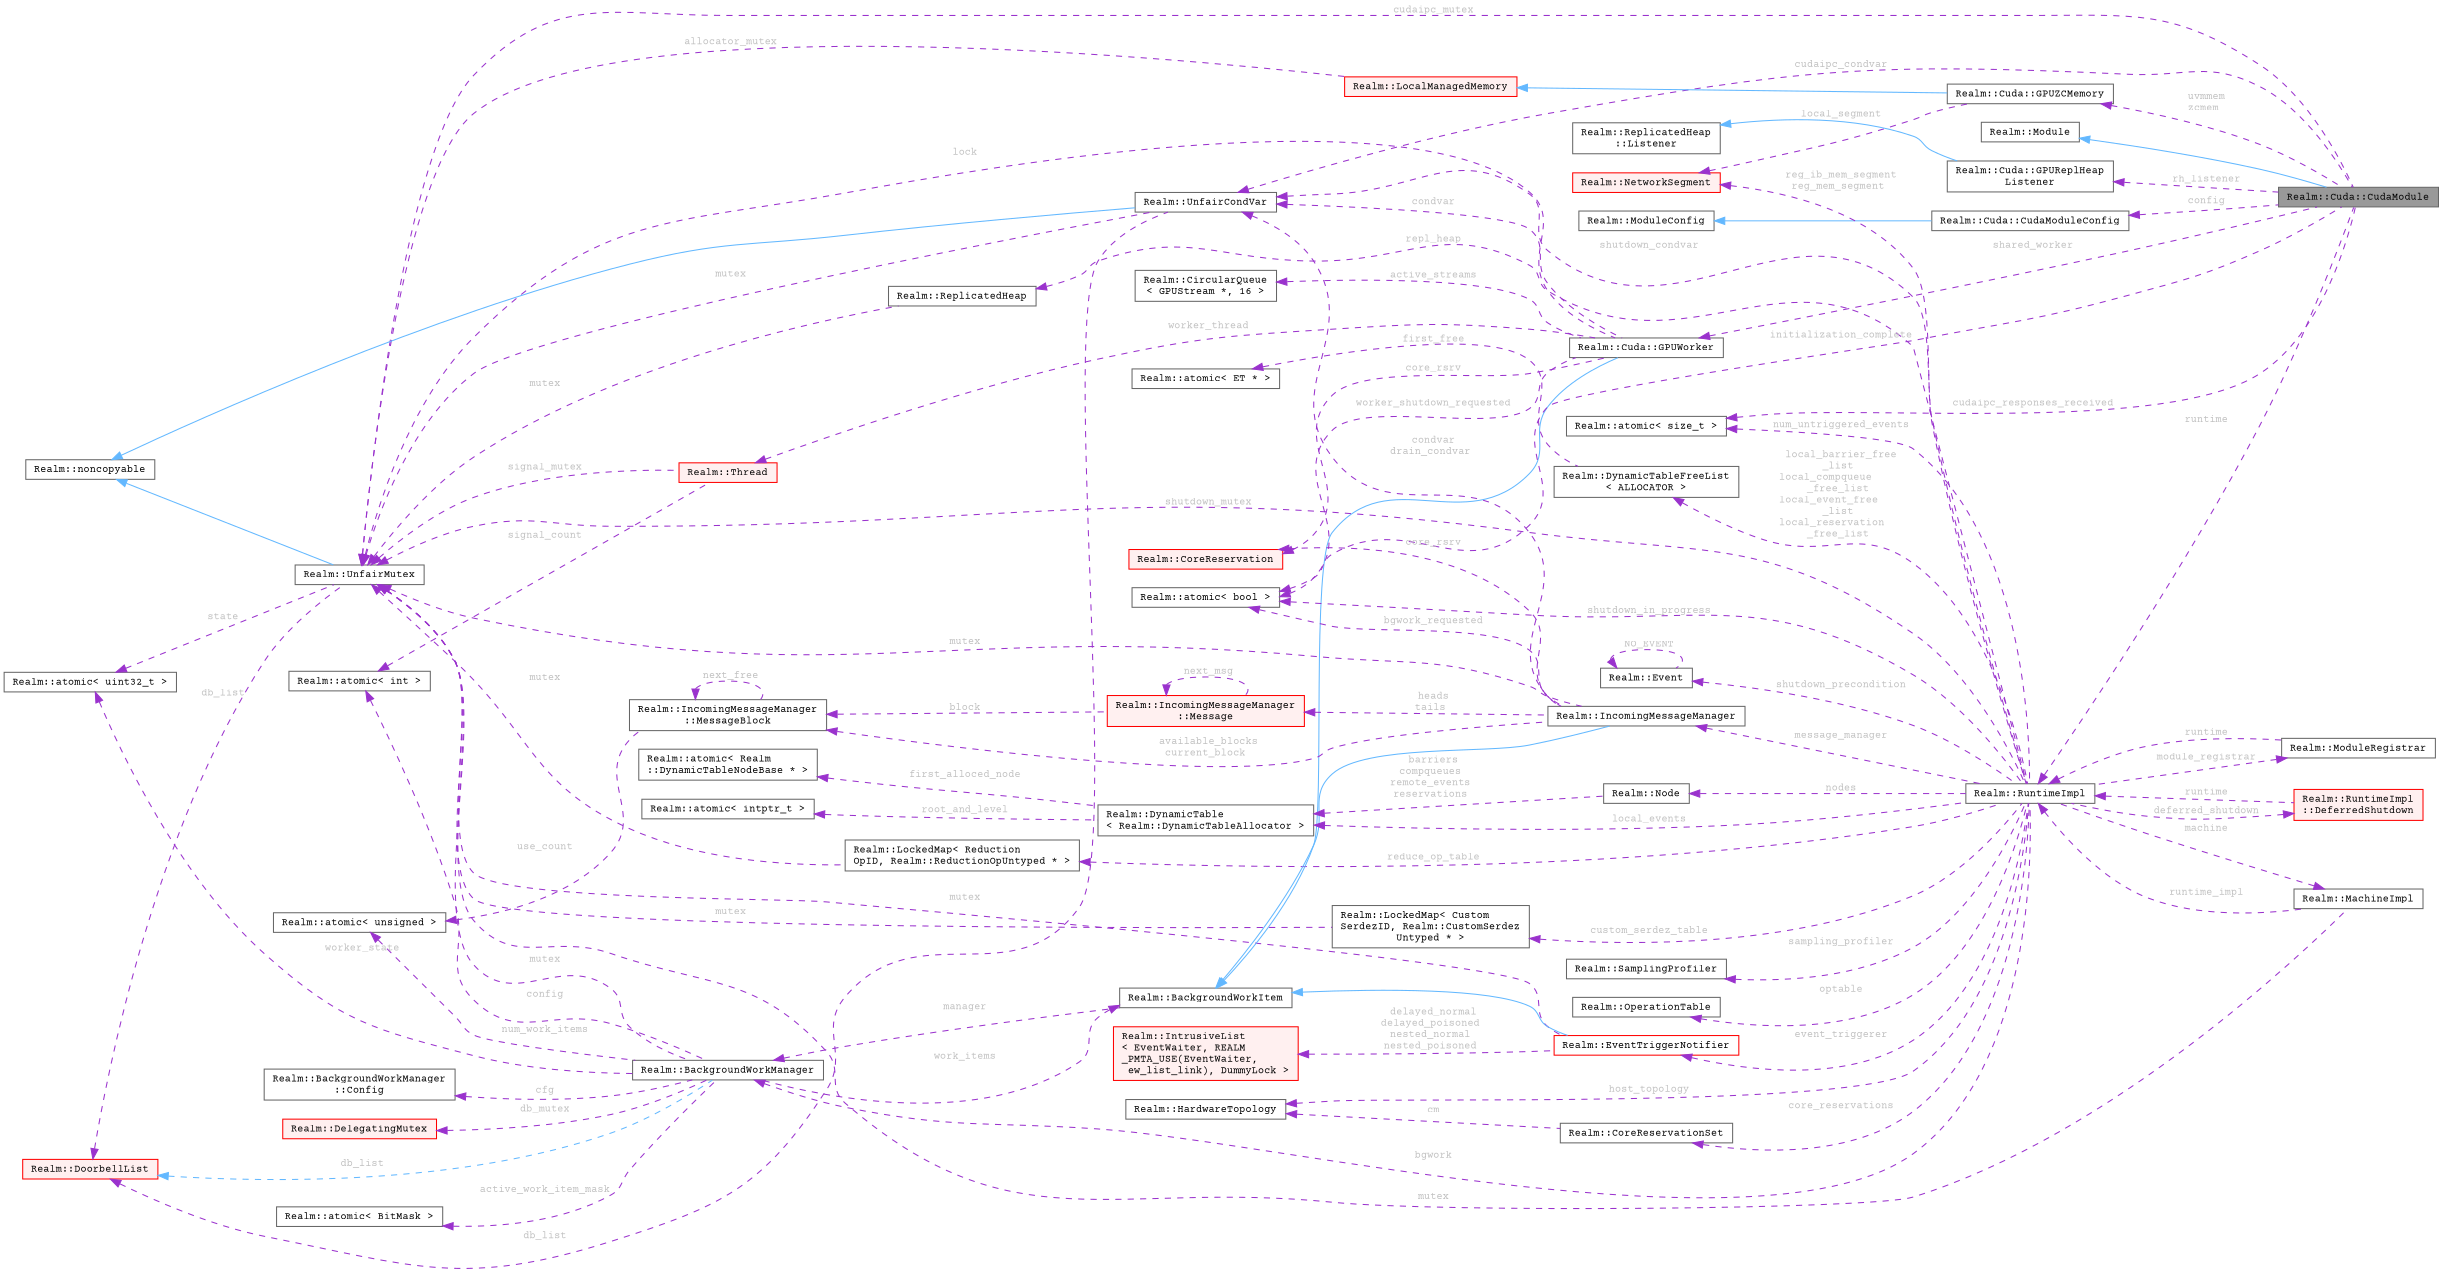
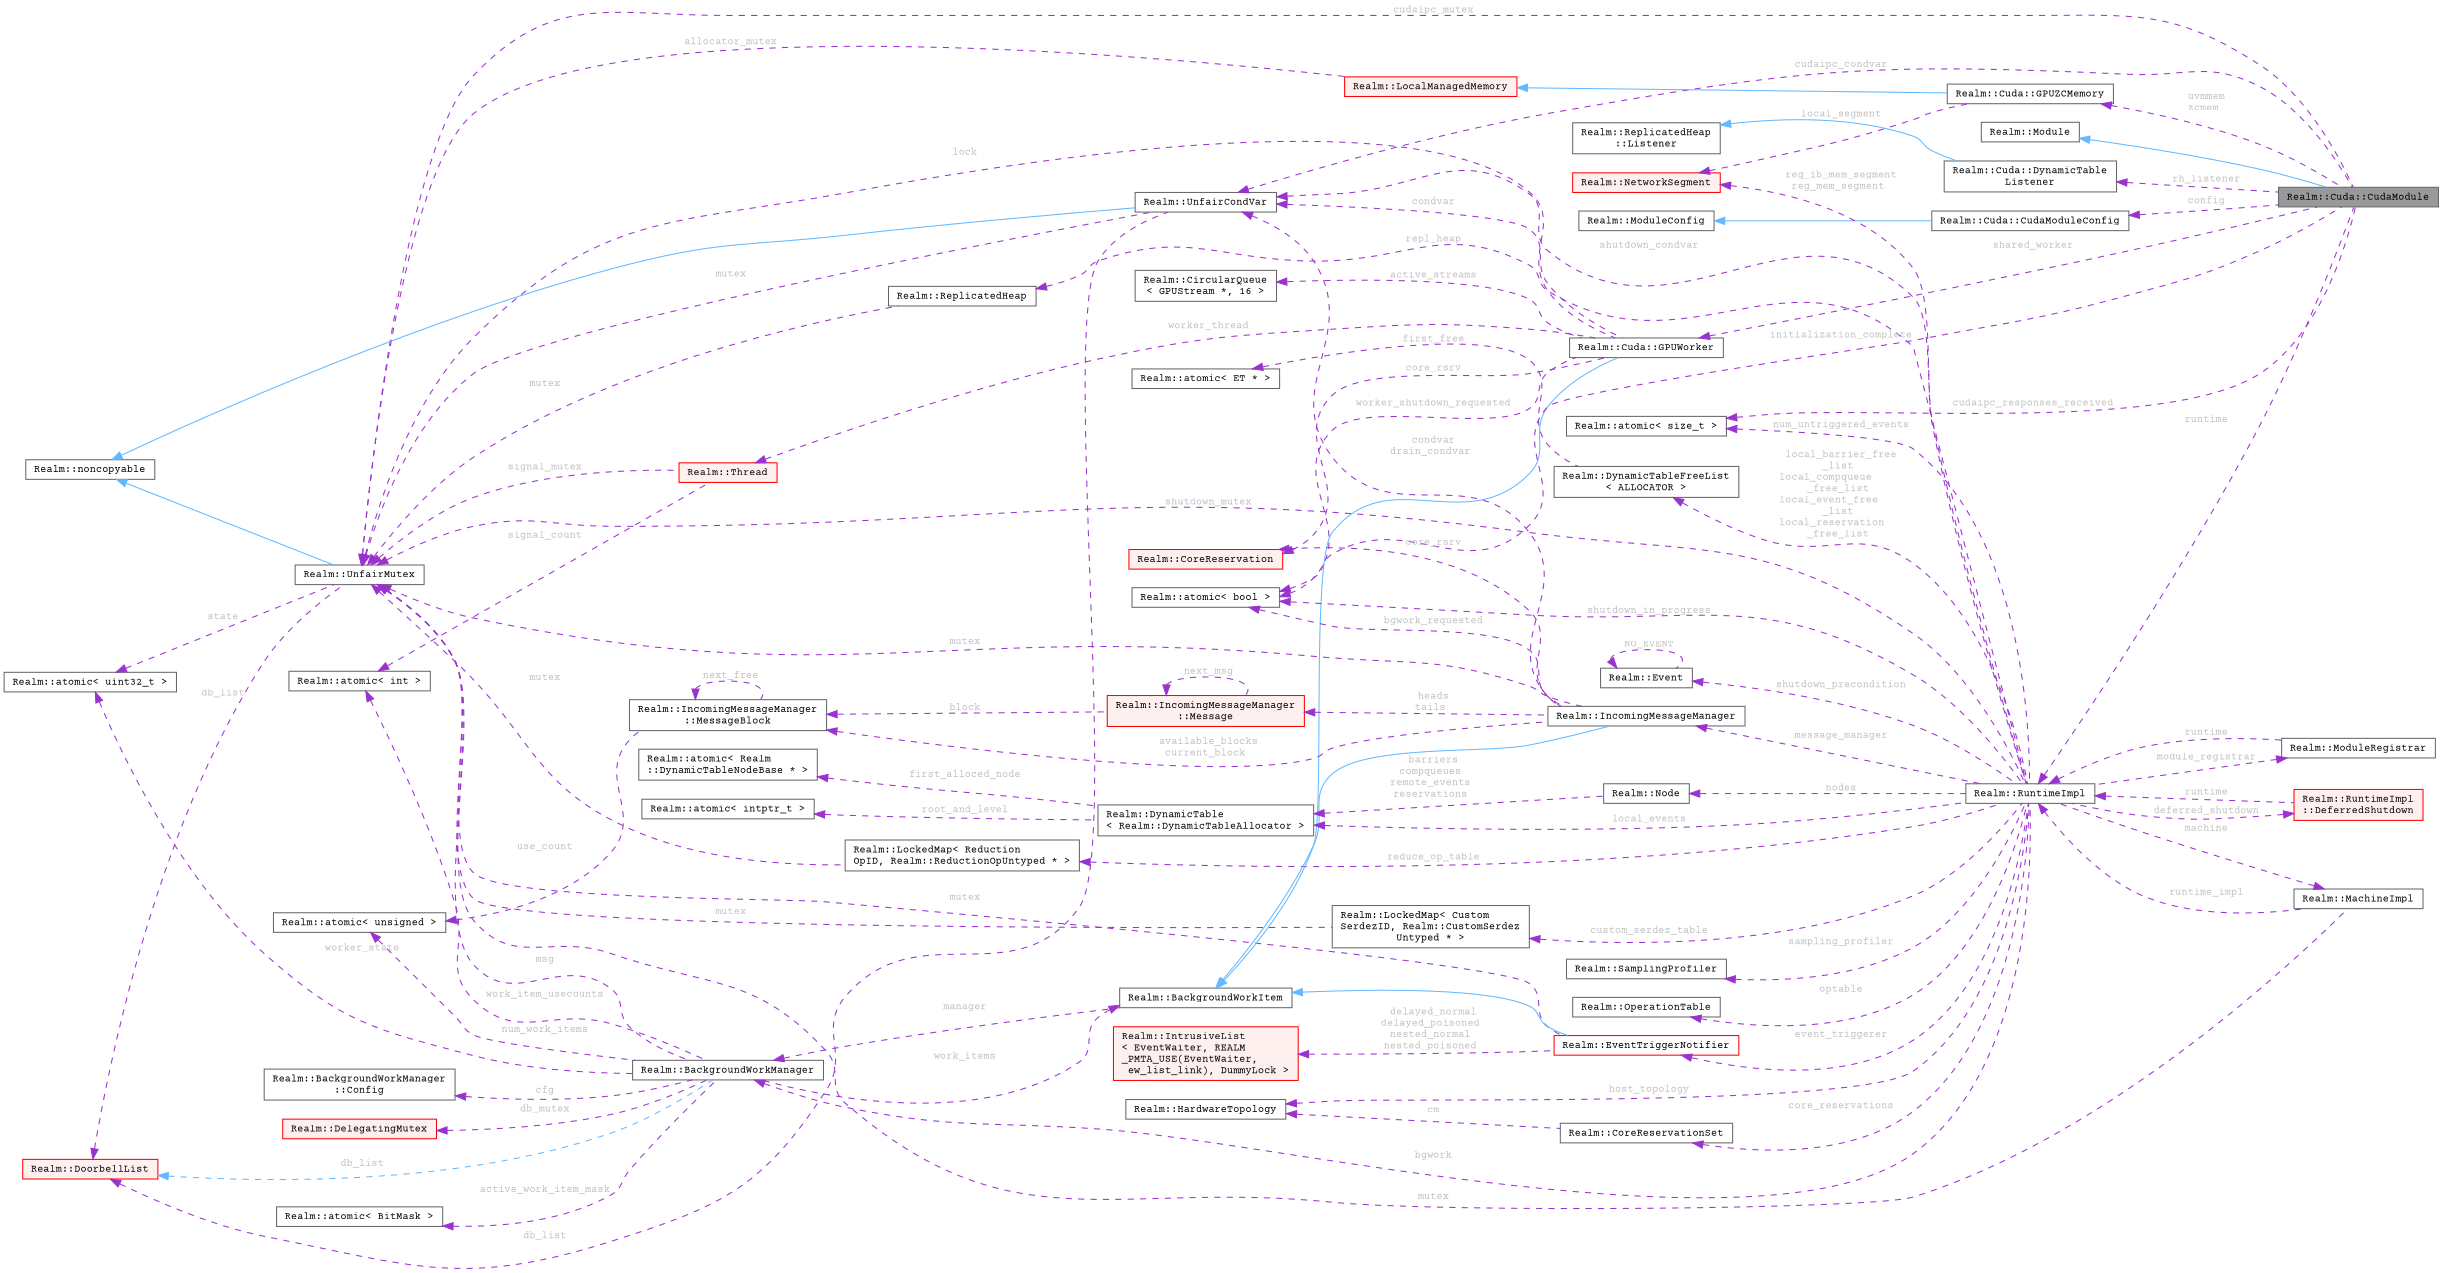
node "Realm::Cuda::GPUReplHeap Listener": label "Realm::Cuda::GPUReplHeap Listener" -> "Realm::Cuda::DynamicTable Listener"
edge "Realm::BackgroundWorkManager" -> "Realm::UnfairMutex": label " mutex" -> " msg"
edge "Realm::BackgroundWorkManager" -> "Realm::atomic< int >": label " config" -> " work_item_usecounts"
